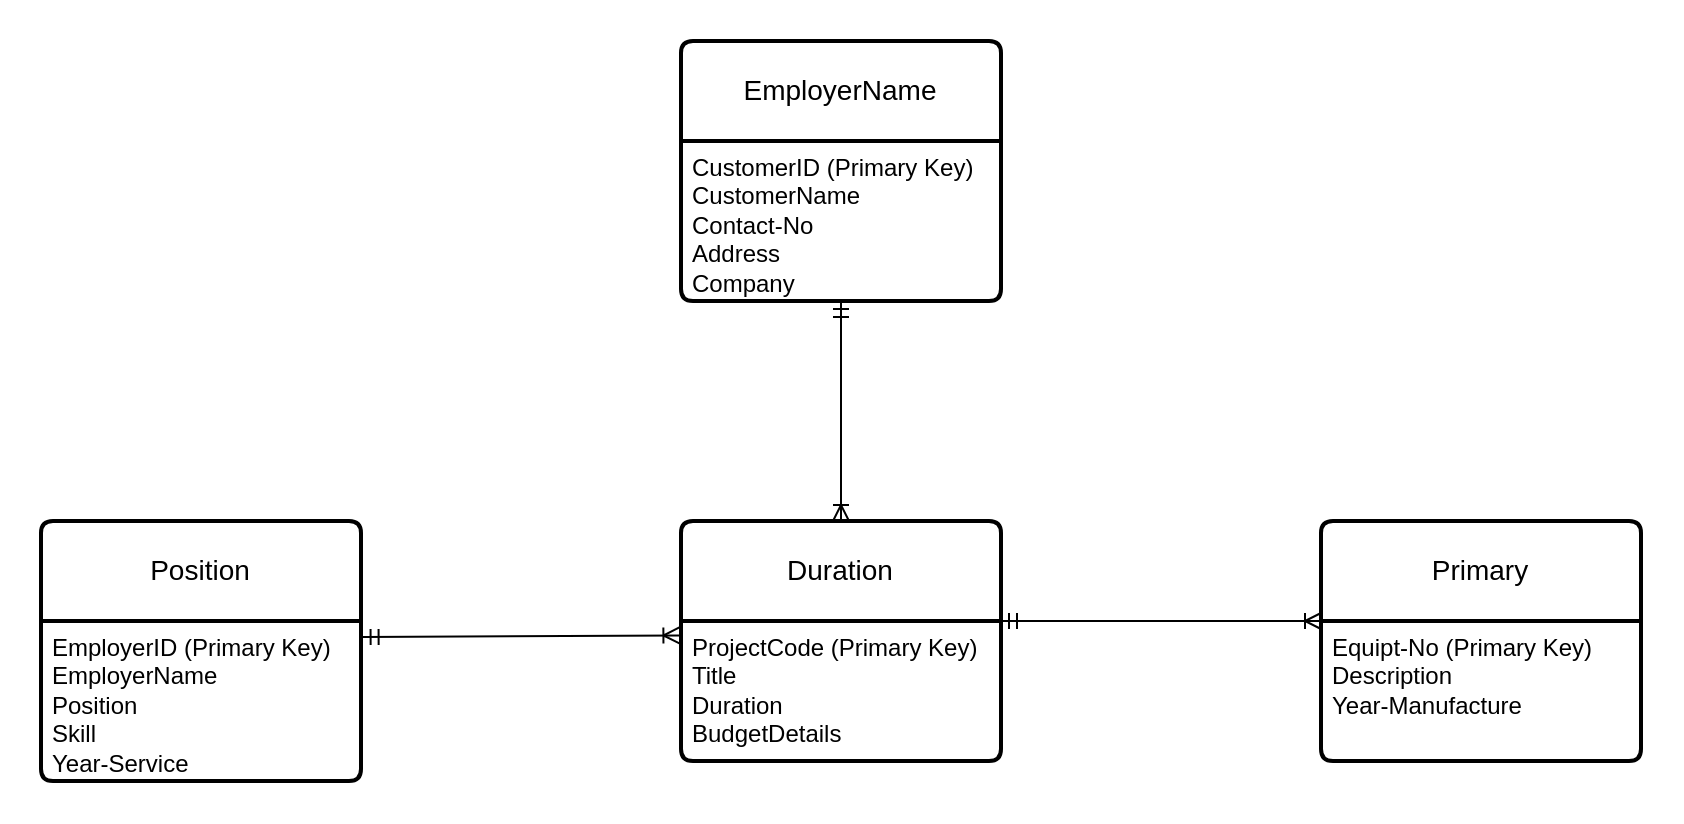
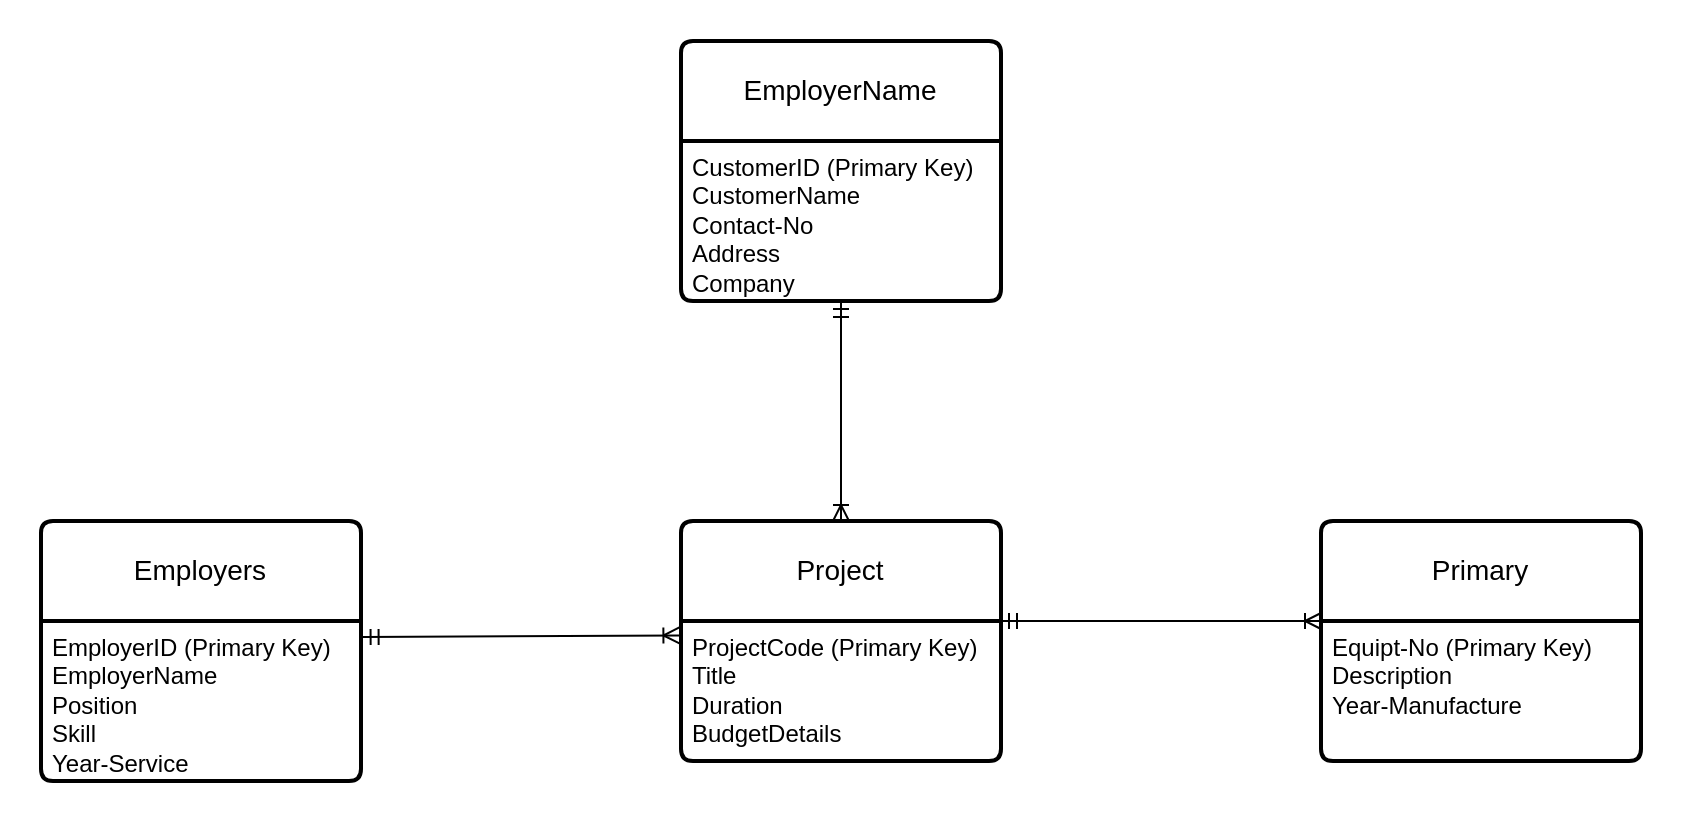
node "Position": label "Position" -> "Employers"
node "Duration": label "Duration" -> "Project"
